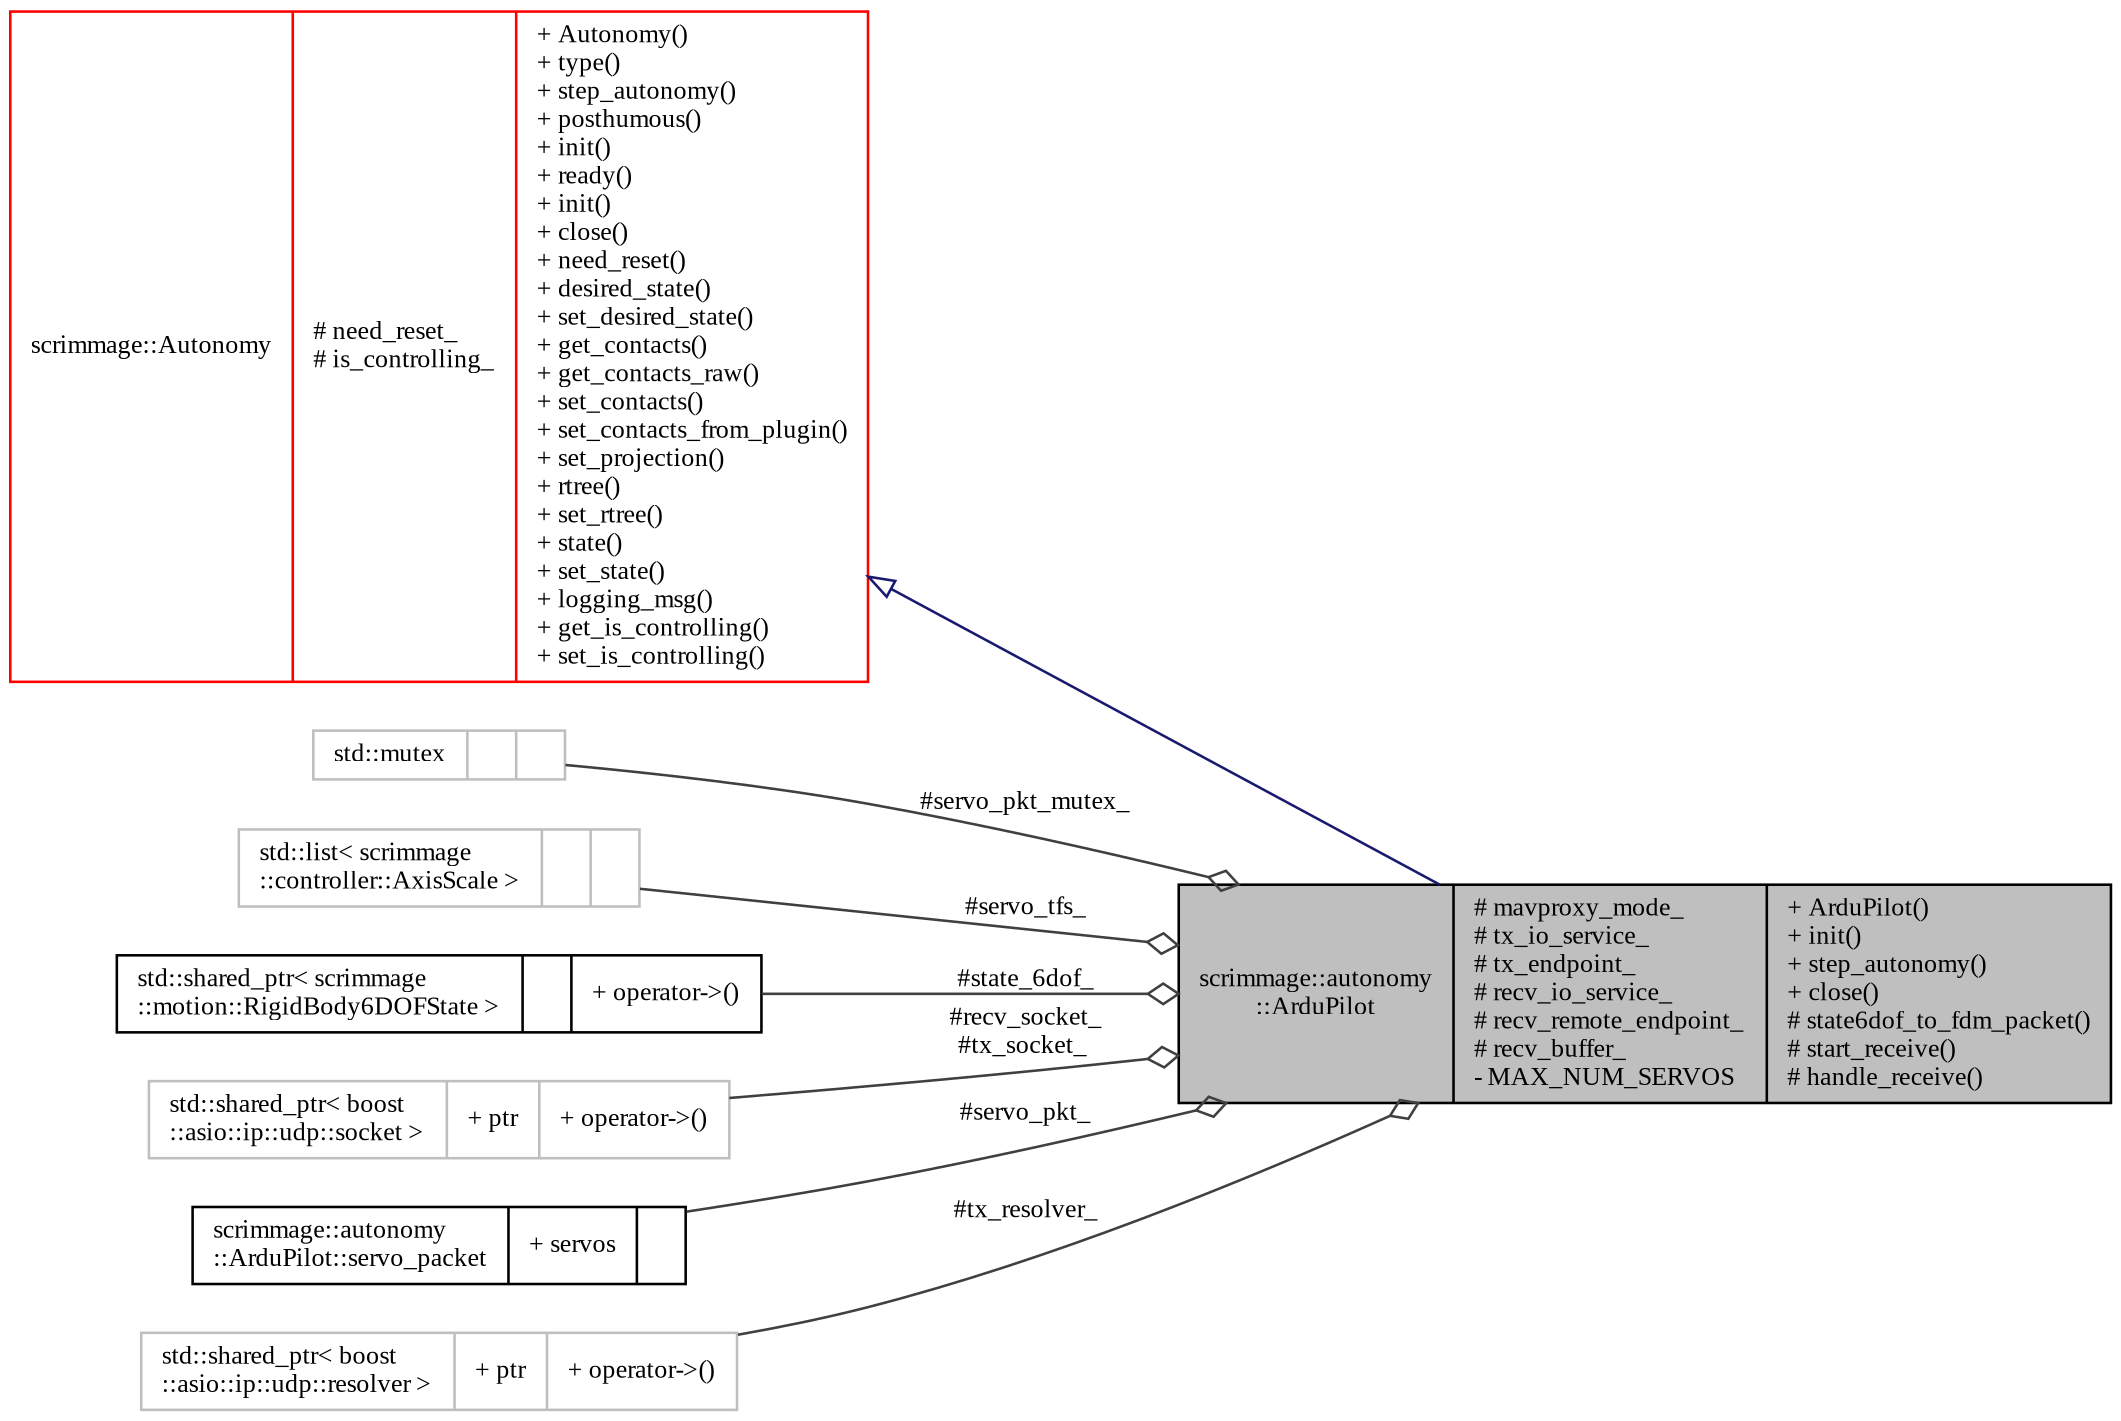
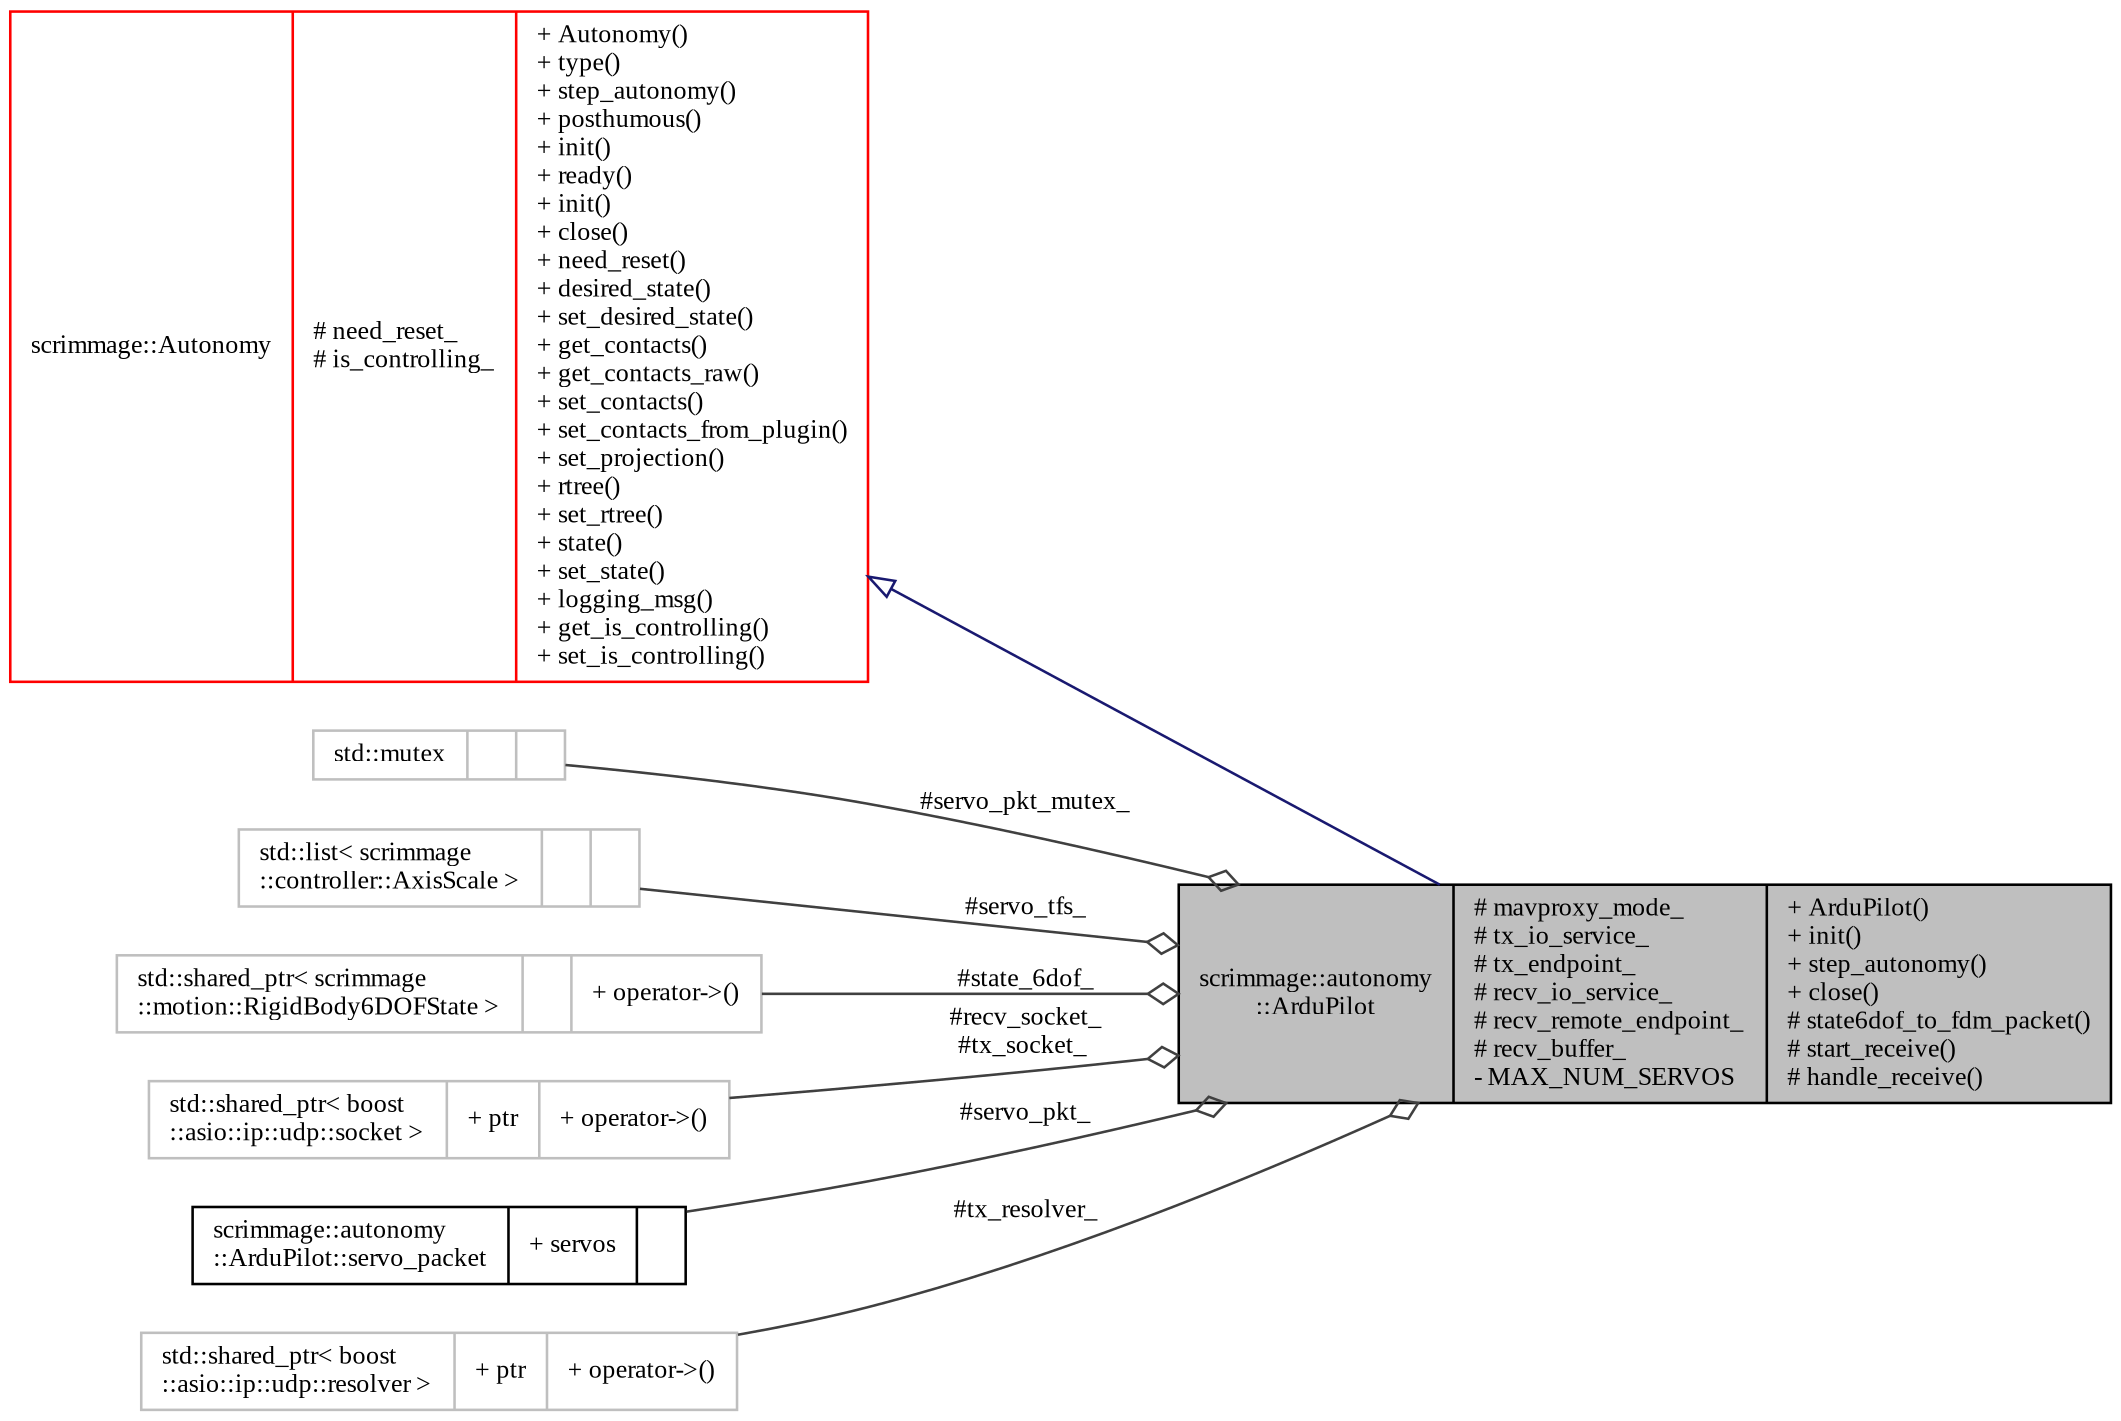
node "std::shared_ptr< scrimmage": color black -> grey75
